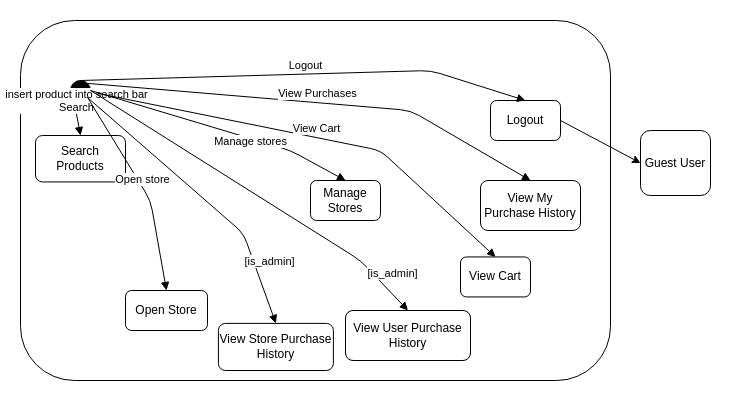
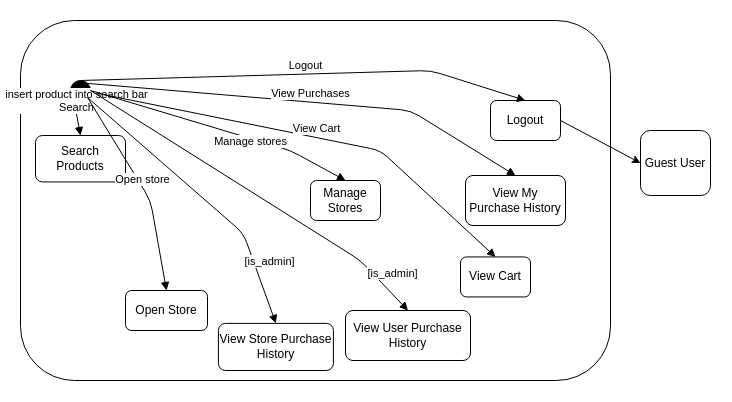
node "View My Purchase History": moved (531, 206) -> (516, 201)
